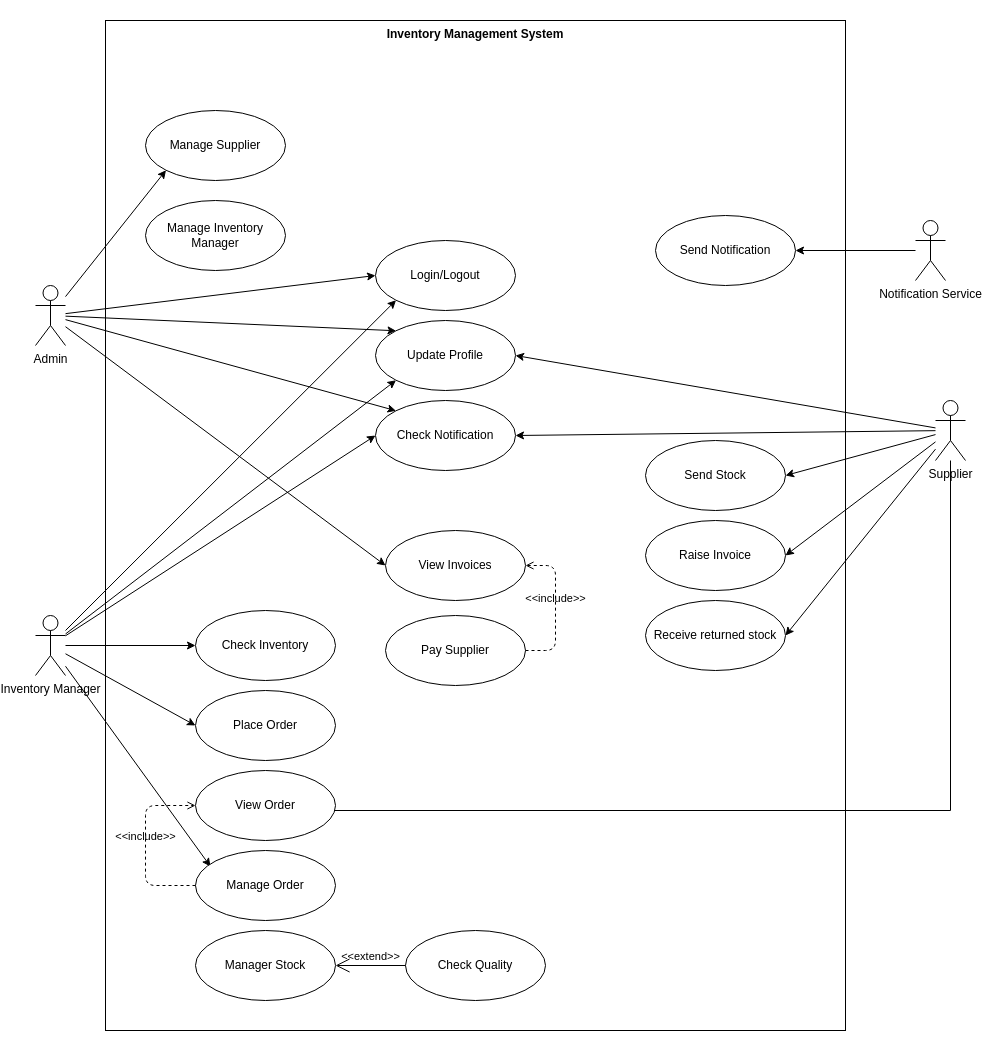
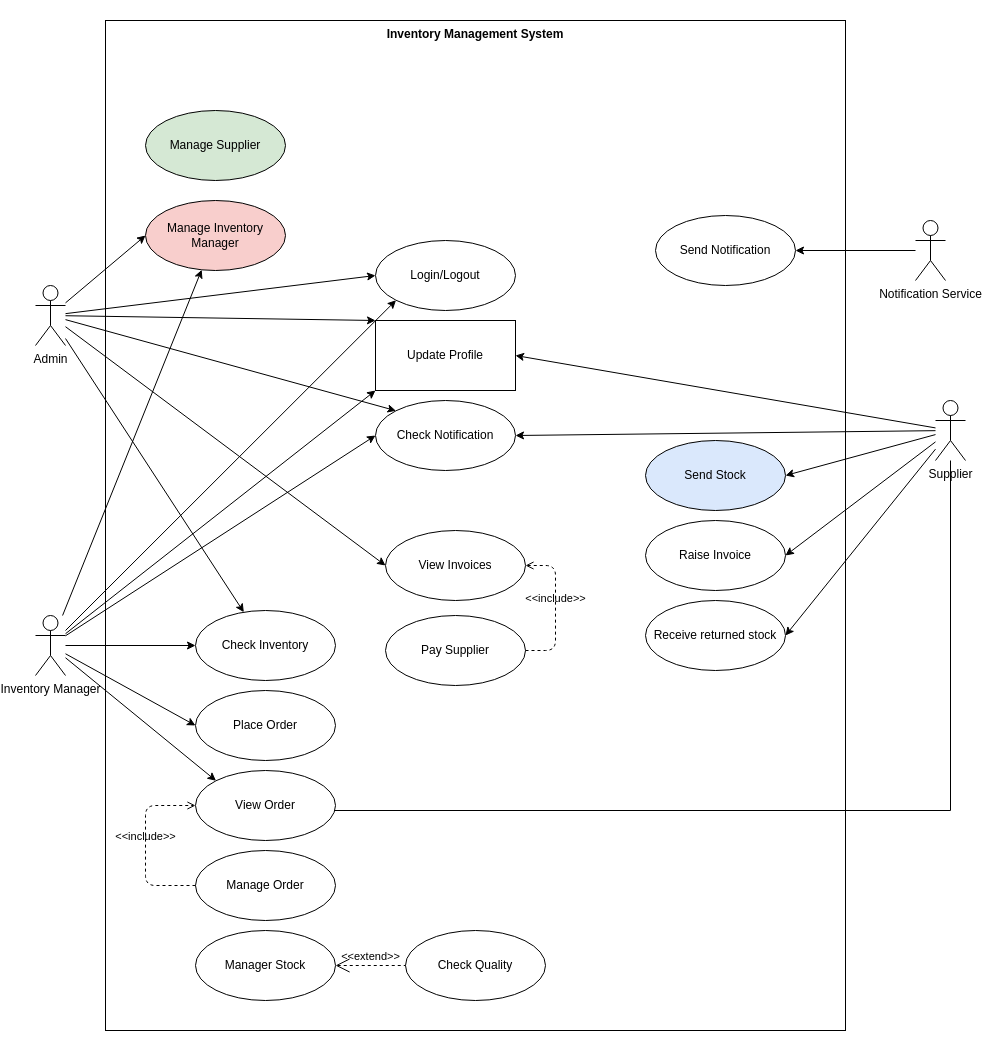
node "Manage Supplier": fillcolor #ffffff -> #d5e8d4
edge "Admin" -> "Manage Supplier": now "Admin" -> "Check Inventory"
node "Manage Inventory Manager": fillcolor #ffffff -> #f8cecc
edge "Admin" -> "Manage Inventory Manager": added
node "Update Profile": shape ellipse -> rectangle
node "Send Stock": fillcolor #ffffff -> #dae8fc
edge "Inventory Manager" -> "View Order": added
edge "Inventory Manager" -> "Manage Order": now "Inventory Manager" -> "Manage Inventory Manager"
edge "Check Quality" -> "Manager Stock": style solid -> dashed
